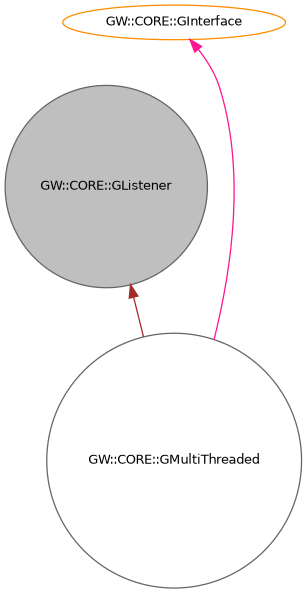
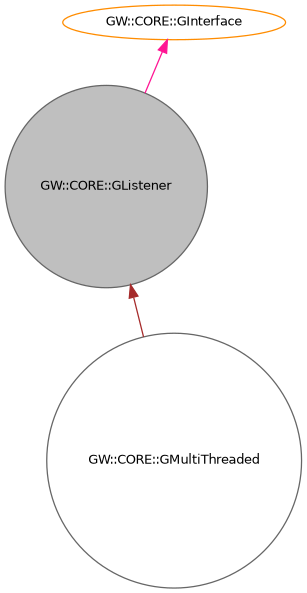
edge "GW::CORE::GMultiThreaded" -> "GW::CORE::GInterface": now "GW::CORE::GListener" -> "GW::CORE::GInterface"
